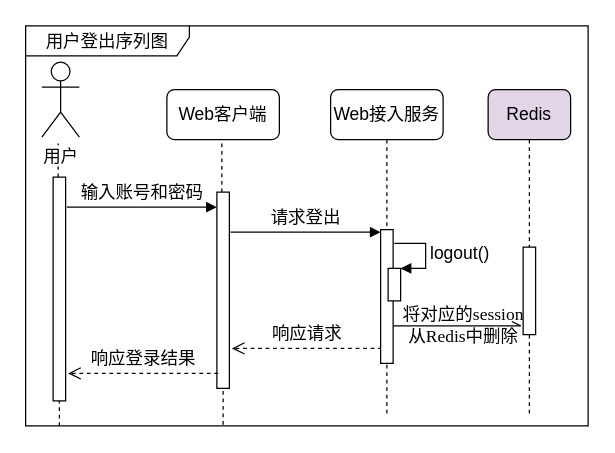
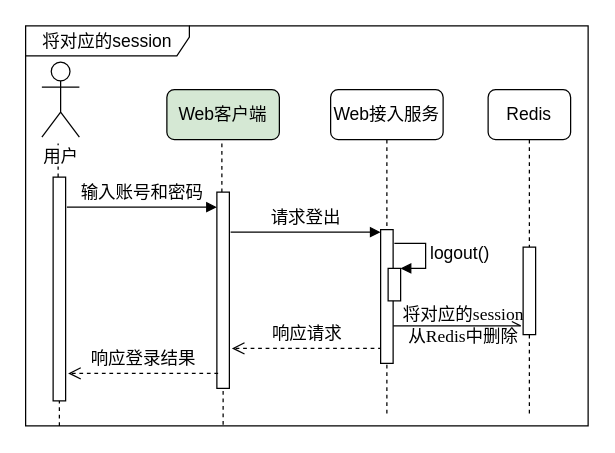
node "用户登出序列图": label "用户登出序列图" -> "将对应的session"
node "Web客户端": fillcolor #ffffff -> #d5e8d4
node "Redis": fillcolor #e1d5e7 -> #ffffff
